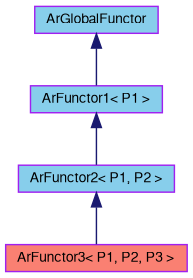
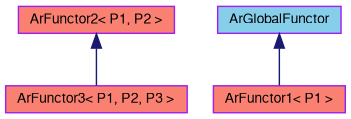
node "ArFunctor1< P1 >": fillcolor skyblue -> salmon
edge "ArFunctor2< P1, P2 >" -> "ArFunctor1< P1 >": removed
node "ArFunctor2< P1, P2 >": fillcolor skyblue -> salmon
